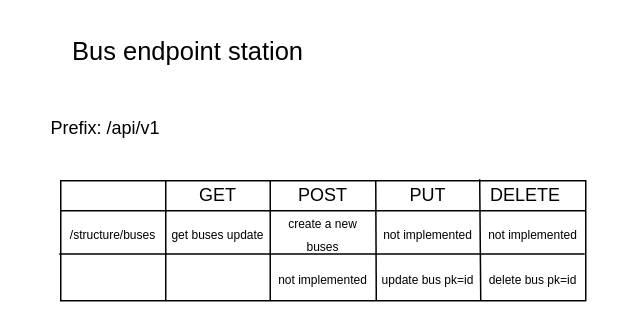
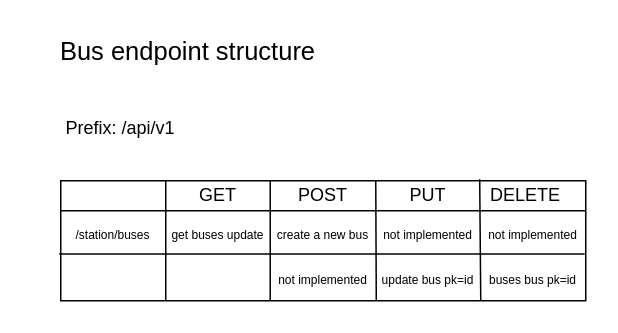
node "Bus endpoint station": label "Bus endpoint station" -> "Bus endpoint structure"
node "Prefix: /api/v1": moved (106, 128) -> (121, 128)
node "/structure/buses": label "/structure/buses" -> "/station/buses"
node "create a new buses": label "create a new buses" -> "create a new bus"
node "delete bus pk=id": label "delete bus pk=id" -> "buses bus pk=id"
